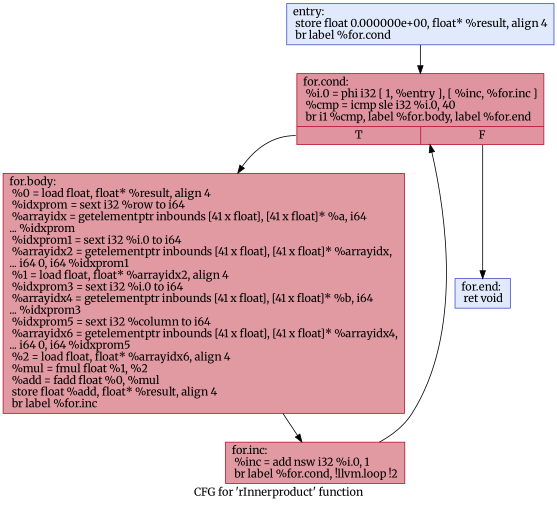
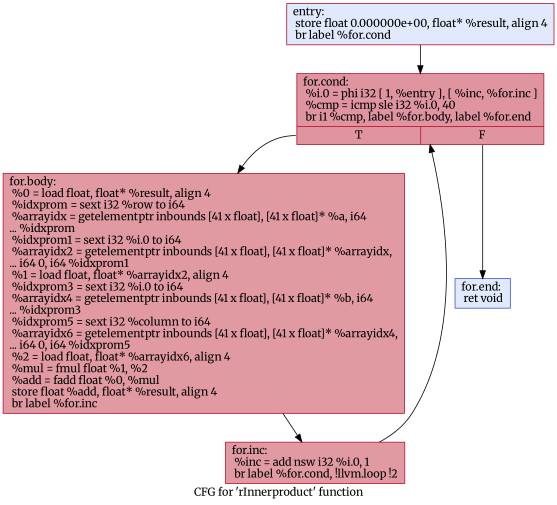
node "entry:": color #3d50c3ff -> #b70d28ff
